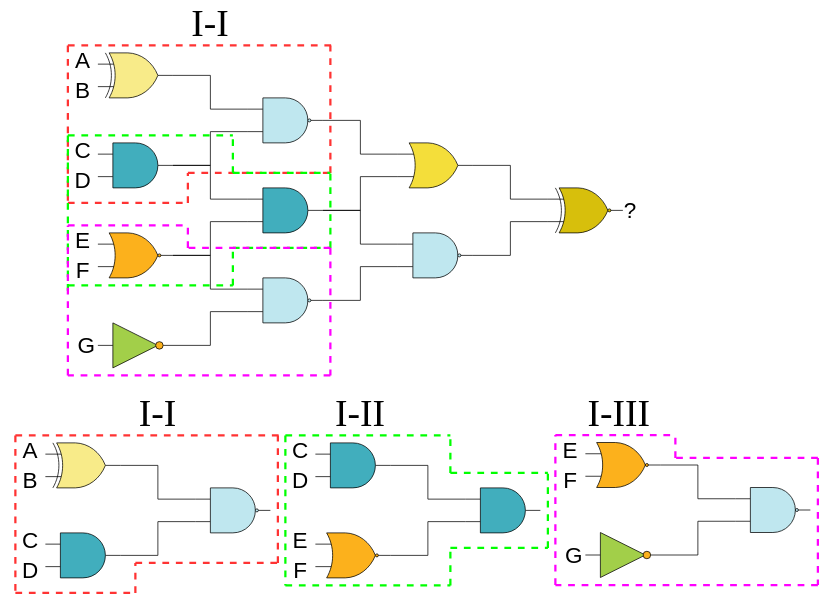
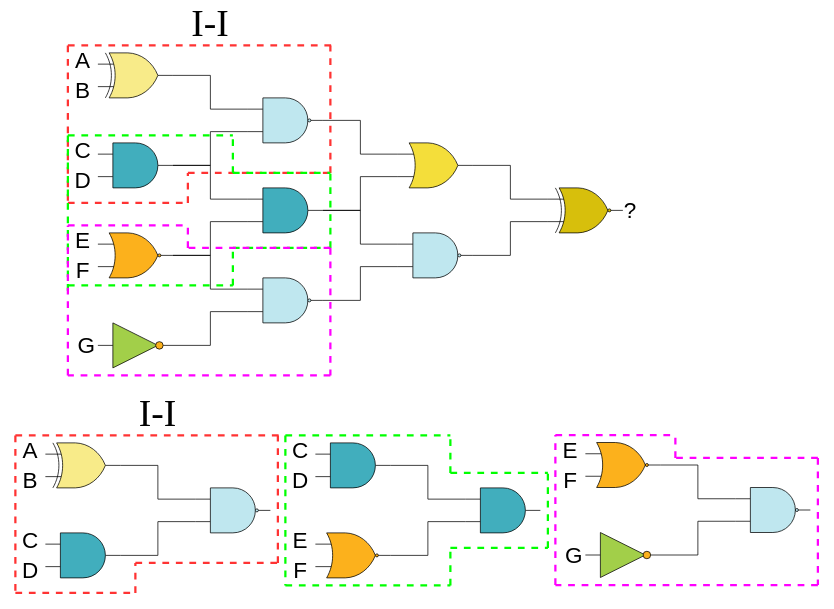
node "I-II": removed
node "I-III": removed
